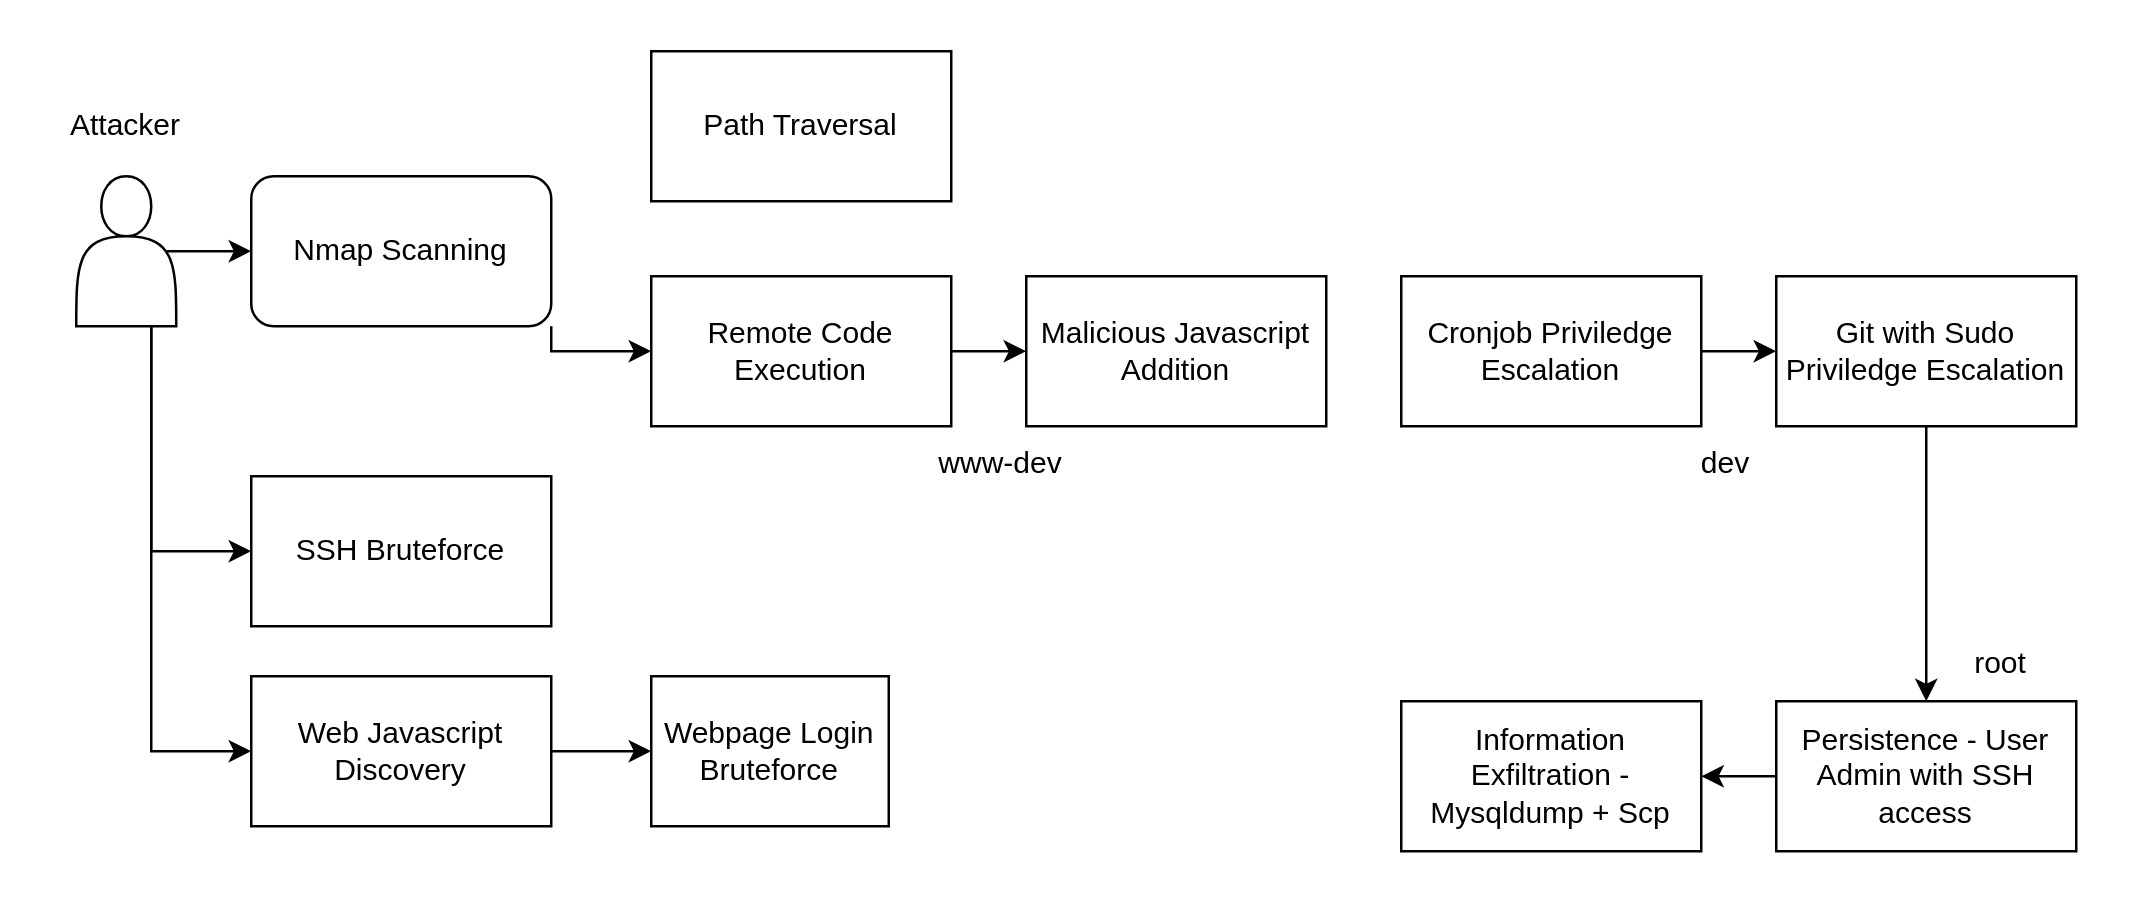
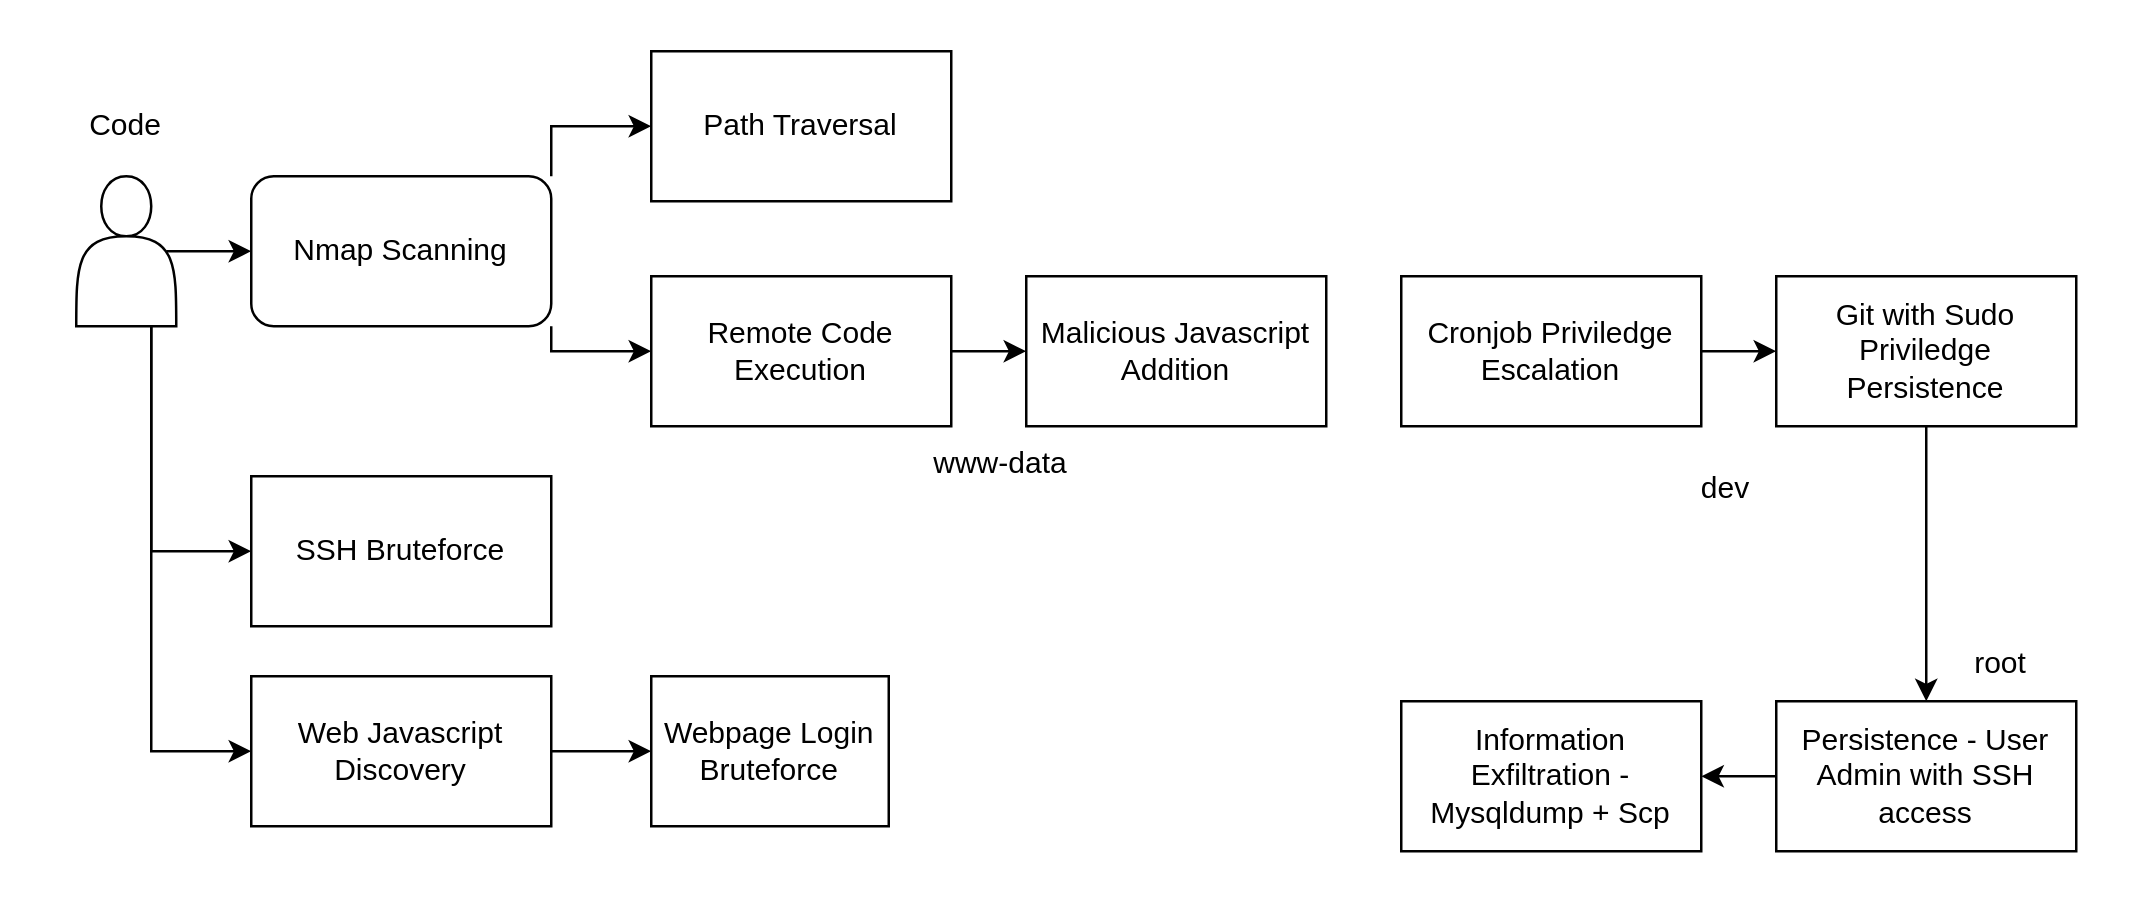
node "Attacker": label "Attacker" -> "Code"
edge "Nmap Scanning" -> "Path Traversal": added
node "Git with Sudo Priviledge Escalation": label "Git with Sudo Priviledge Escalation" -> "Git with Sudo Priviledge Persistence"
node "www-dev": label "www-dev" -> "www-data"
node "dev": moved (1726, 464) -> (1726, 489)
